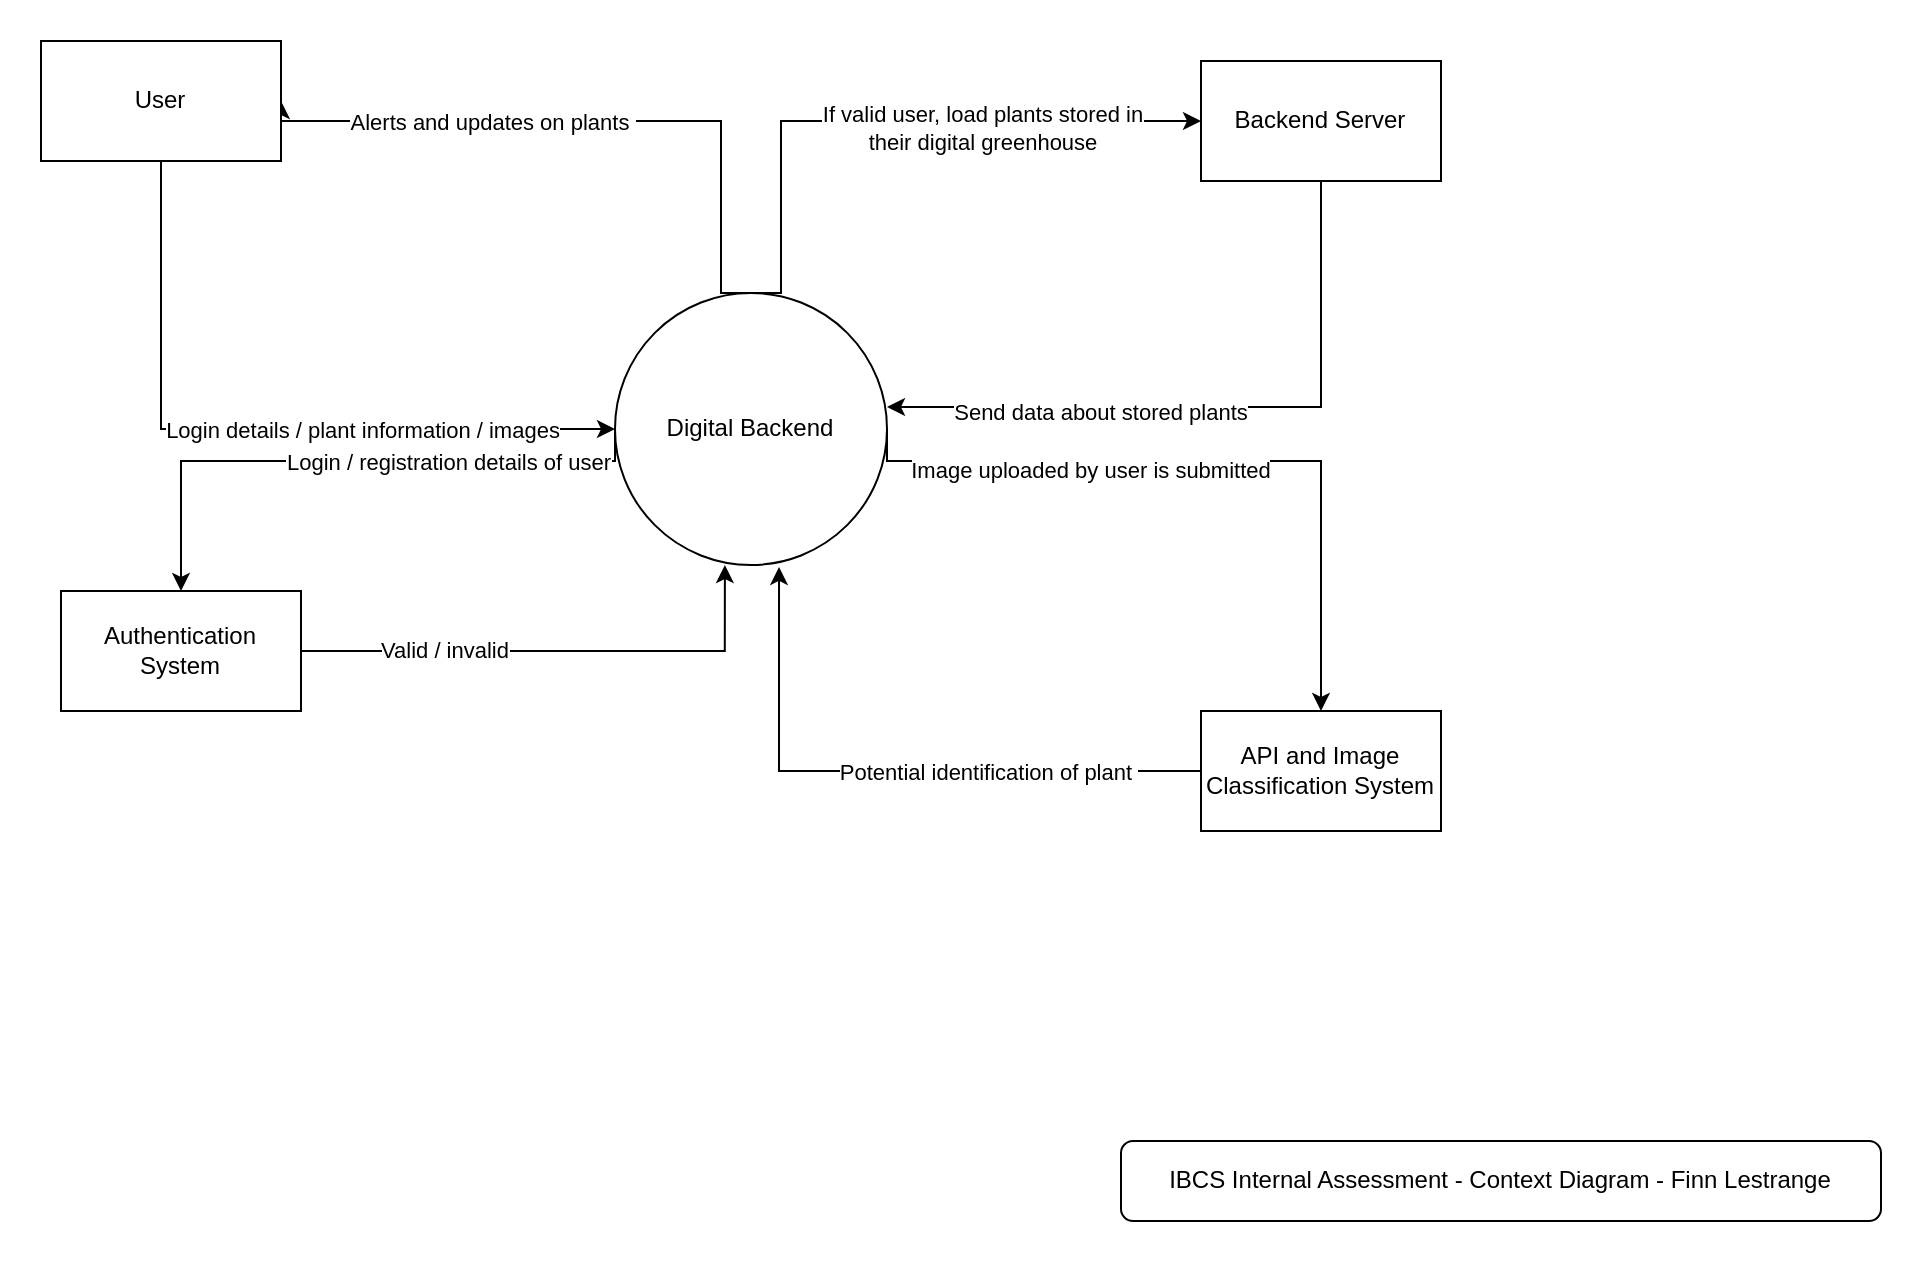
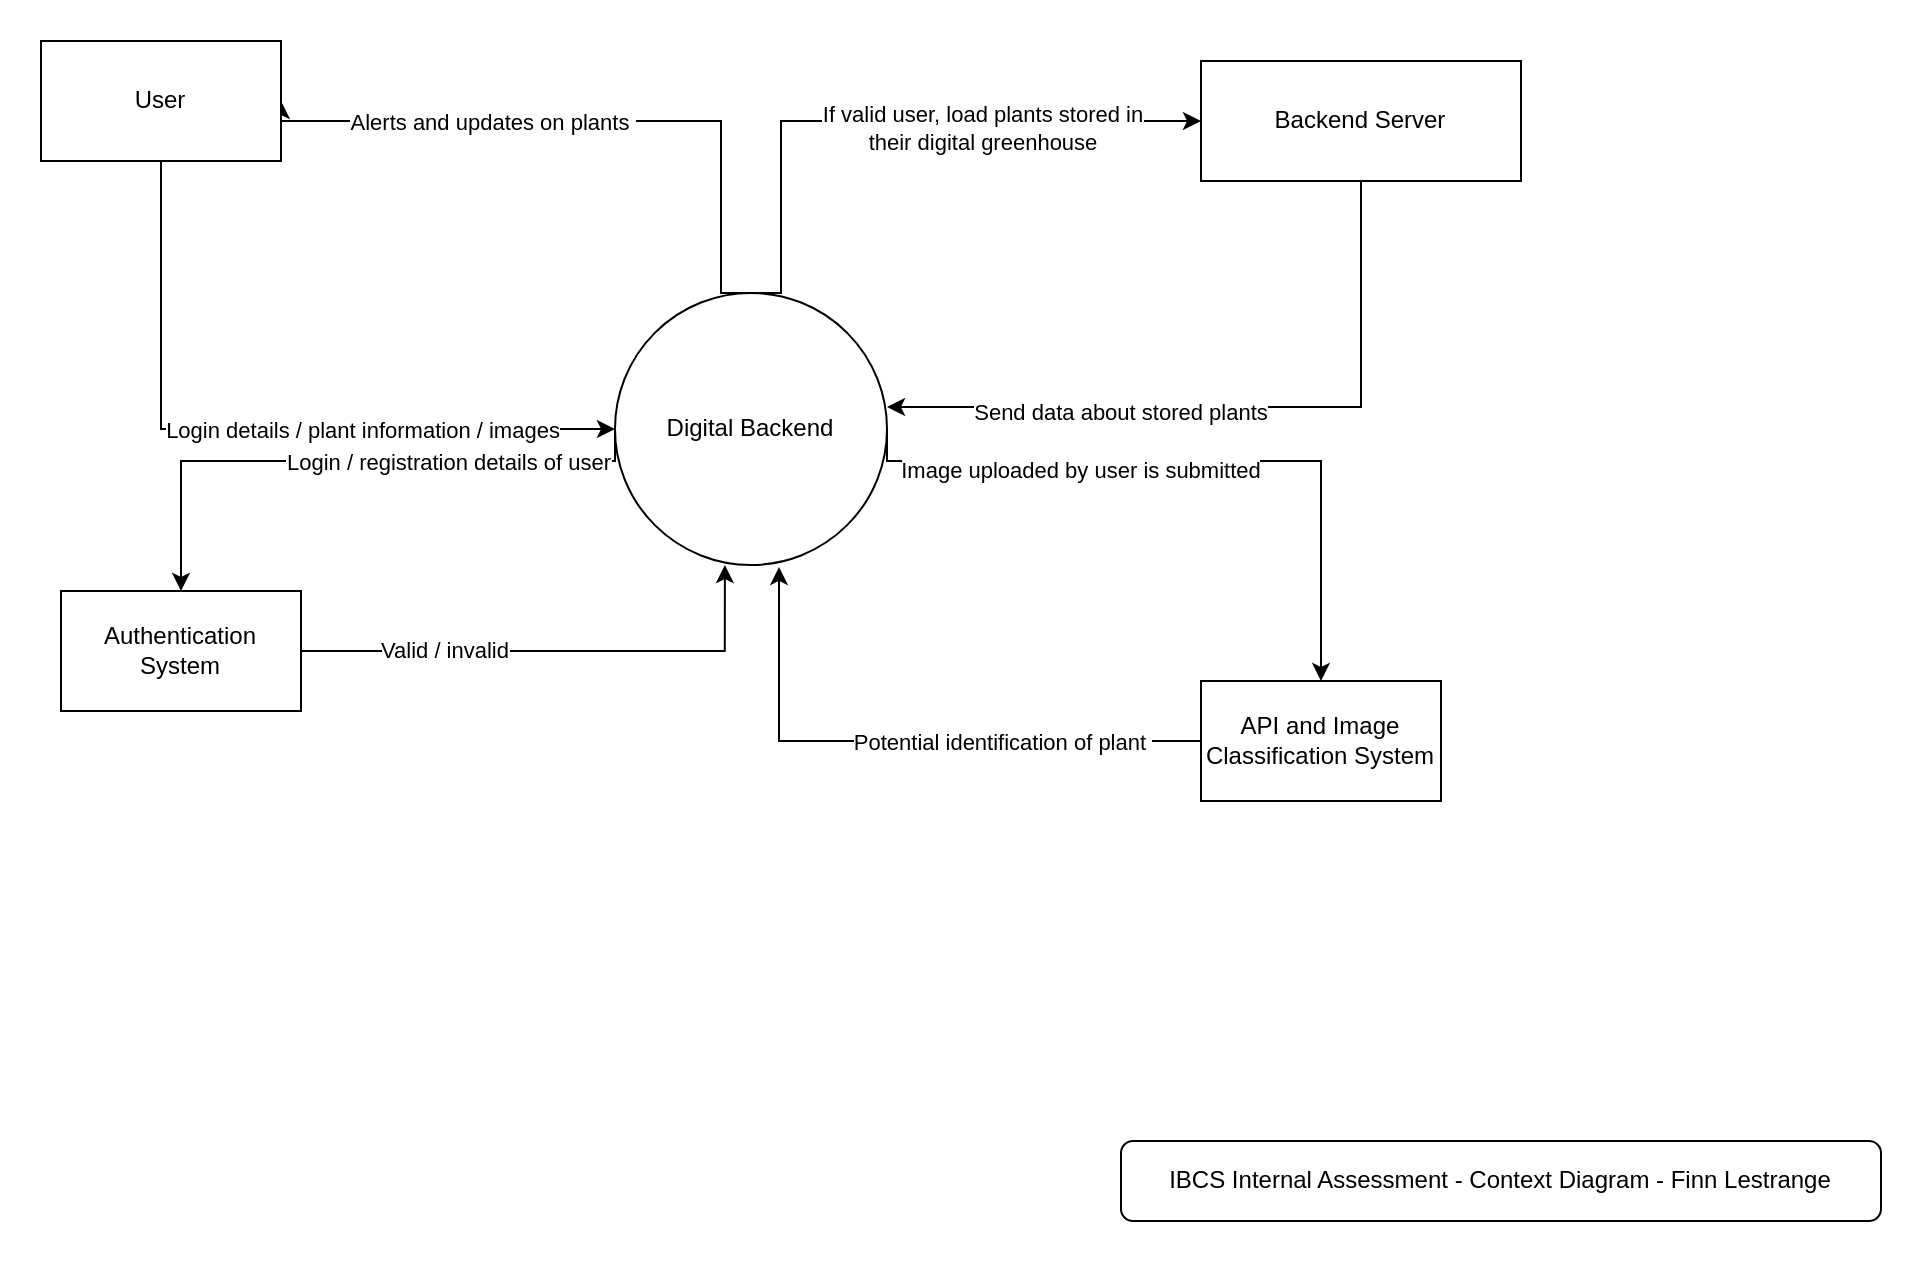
node "Backend Server": size 240x120 -> 320x120
node "API and Image Classification System": moved (1321, 771) -> (1321, 741)
